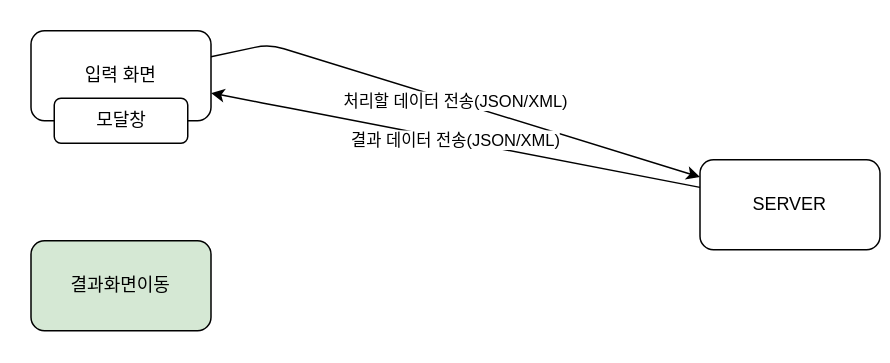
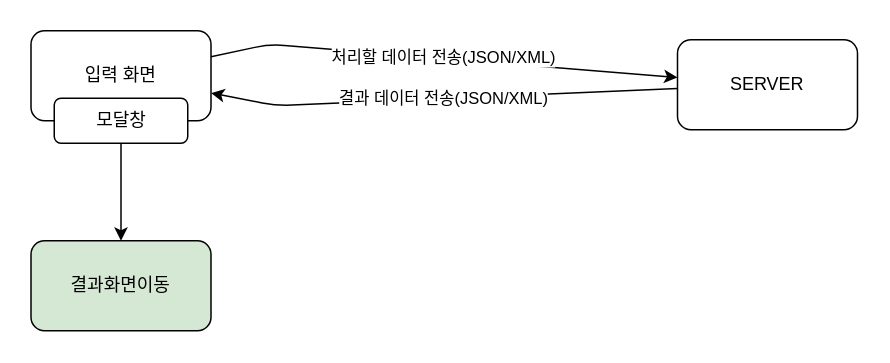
edge "입력 화면" -> "결과화면이동": added
node "SERVER": moved (790, 205) -> (767, 85)
